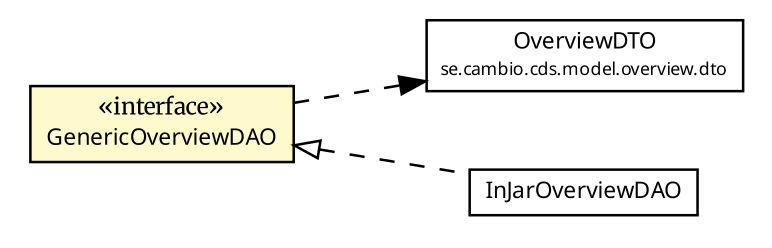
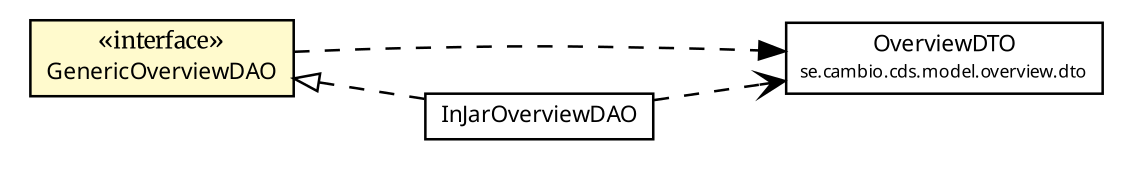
edge "InJarOverviewDAO" -> "OverviewDTO": added
